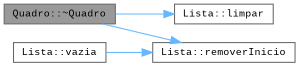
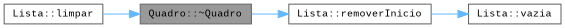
edge "Quadro::~Quadro" -> "Lista::limpar": reversed
edge "Lista::vazia" -> "Lista::removerInicio": reversed
